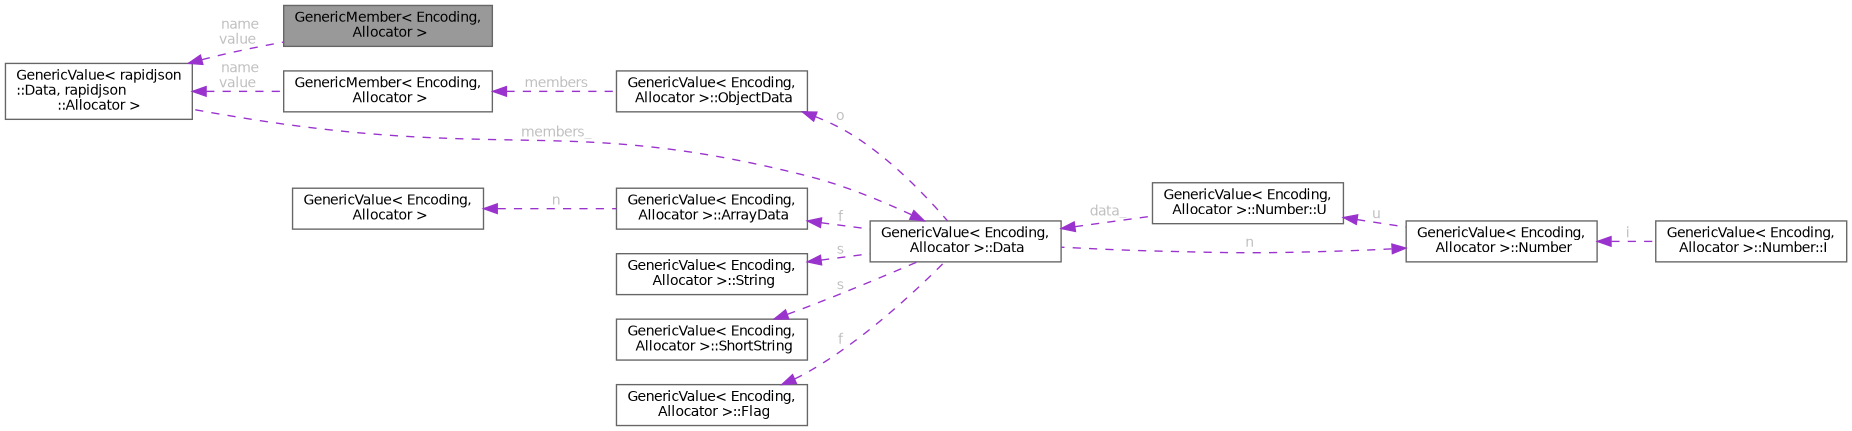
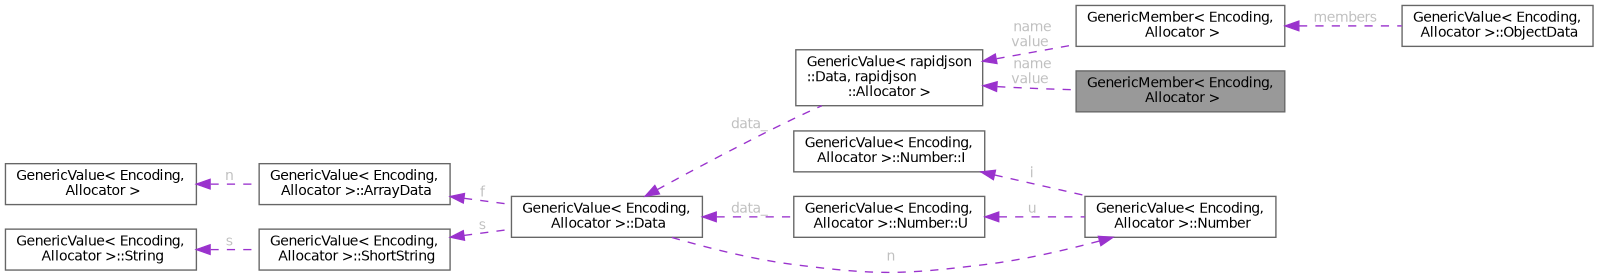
edge "GenericValue< rapidjson ::Data, rapidjson ::Allocator >" -> "GenericValue< Encoding, Allocator >::Data": label " members_" -> " data_"
edge "GenericValue< Encoding, Allocator >::Data" -> "GenericValue< Encoding, Allocator >::ObjectData": removed, label "o"
edge "GenericValue< Encoding, Allocator >::Number::I" -> "GenericValue< Encoding, Allocator >::Number": reversed
edge "GenericValue< Encoding, Allocator >::Data" -> "GenericValue< Encoding, Allocator >::String": now "GenericValue< Encoding, Allocator >::ShortString" -> "GenericValue< Encoding, Allocator >::String"
node "GenericValue< Encoding, Allocator >::Flag": removed
